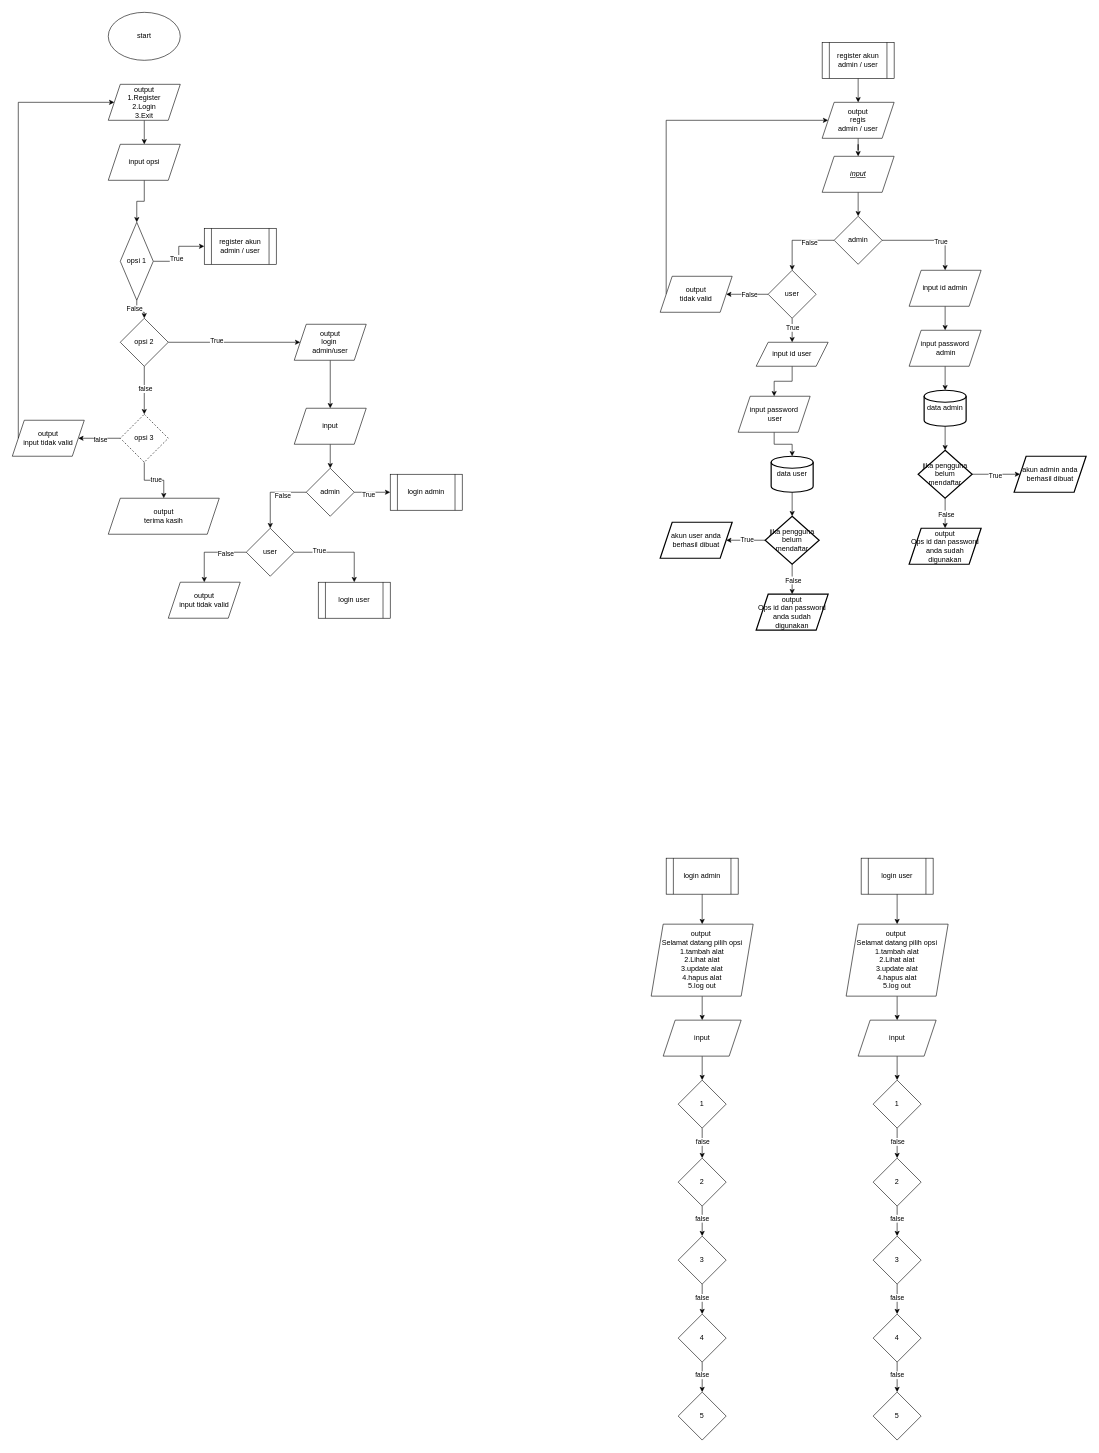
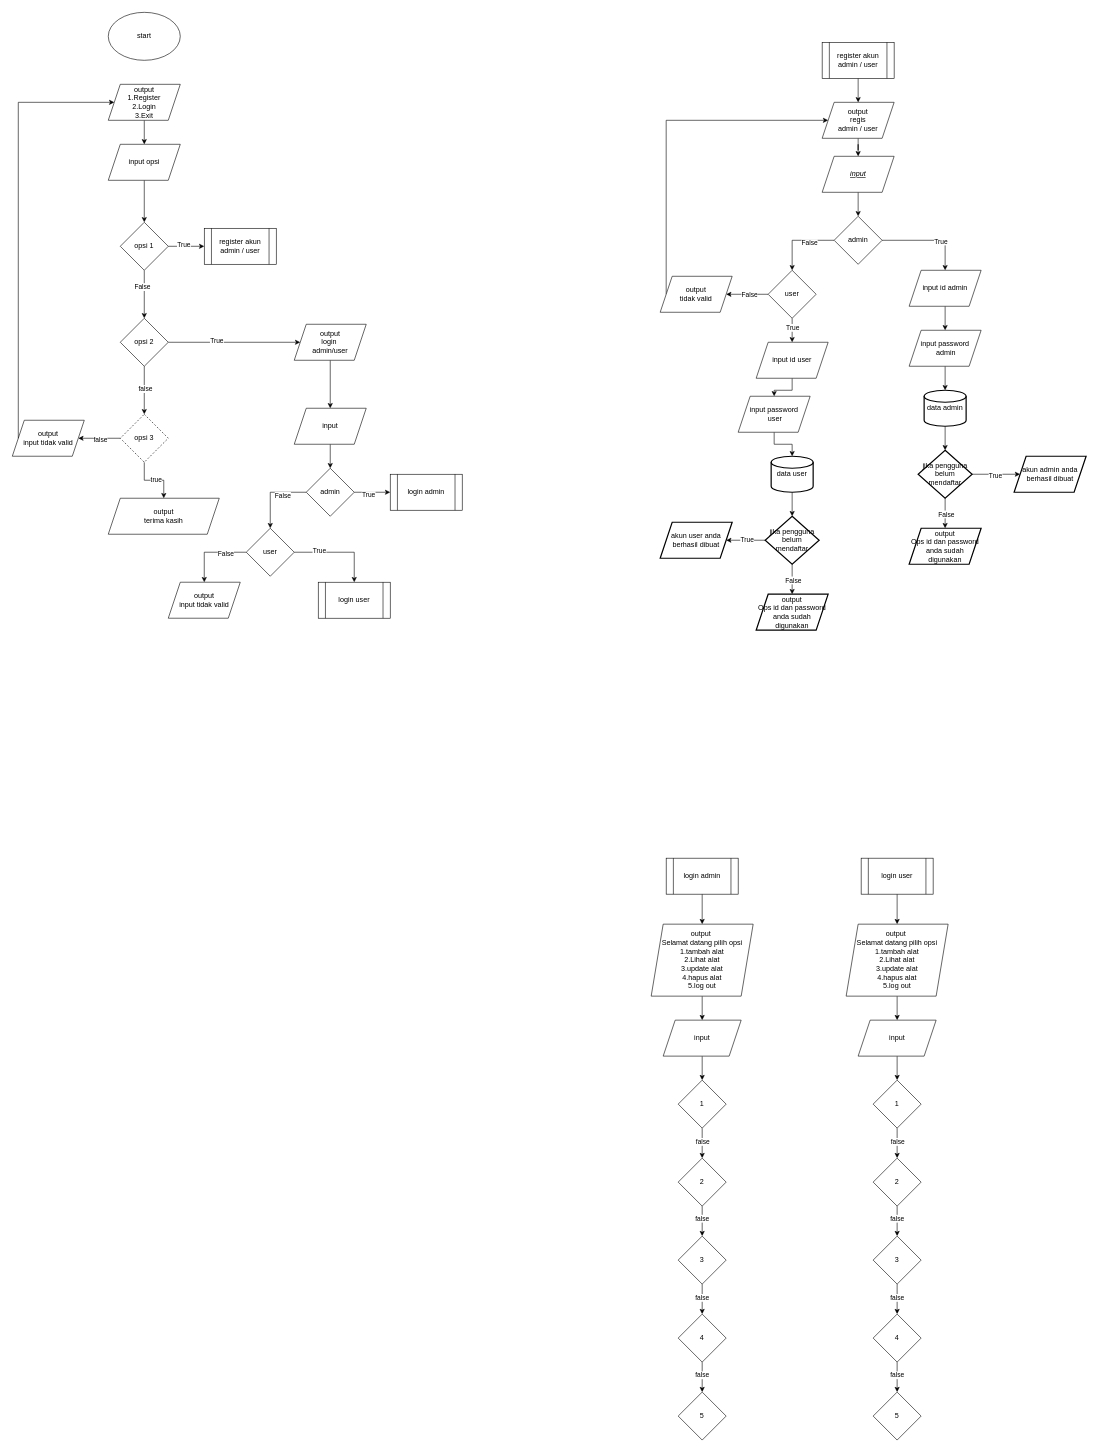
node "opsi 1": size 33x78 -> 48x48
node "input id user": size 72x24 -> 72x36
